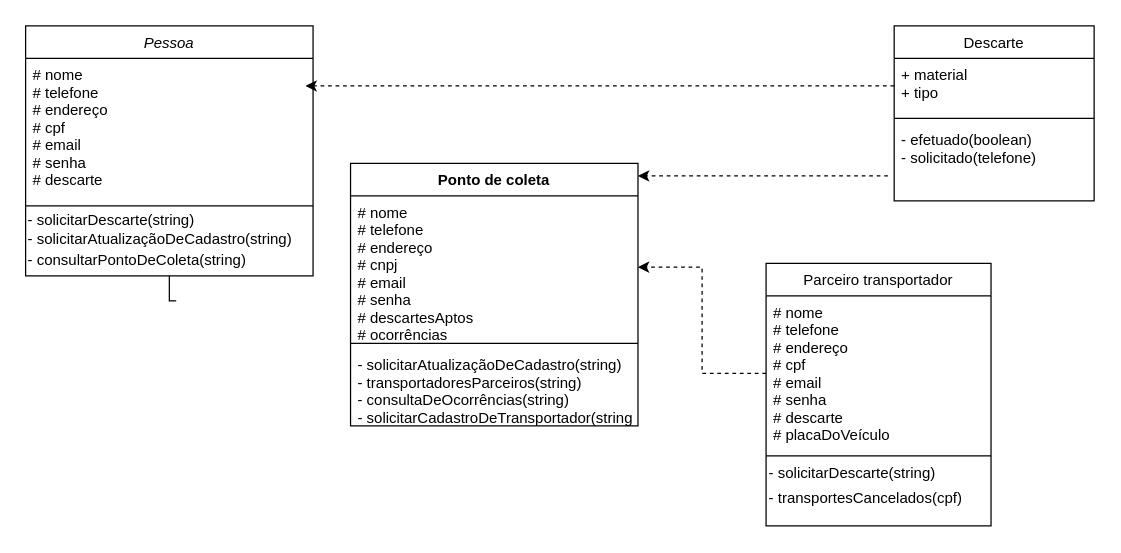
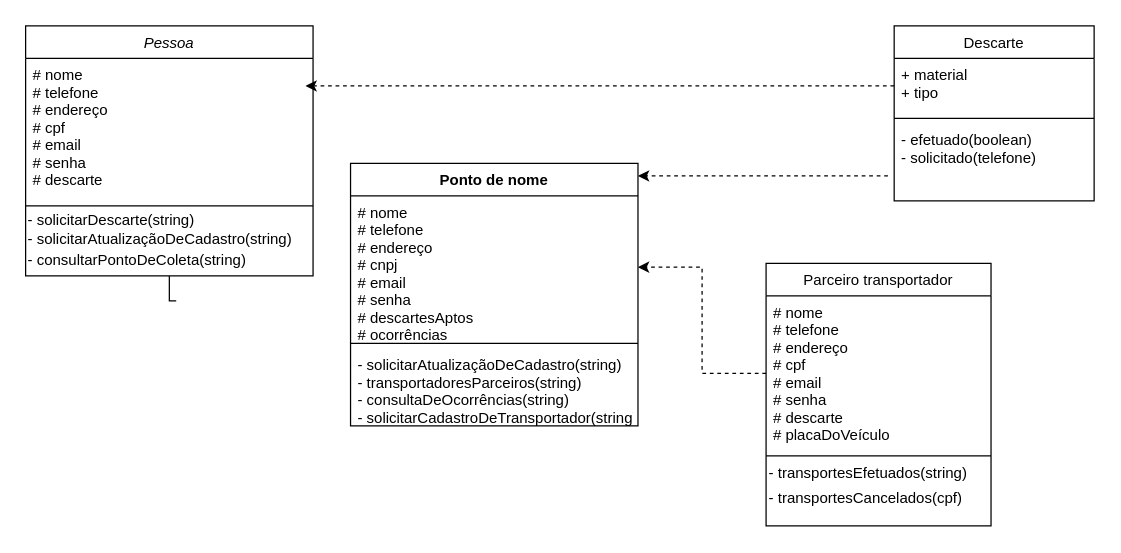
node "Ponto de coleta": label "Ponto de coleta" -> "Ponto de nome"
node "- solicitarDescarte(string)": label "- solicitarDescarte(string)" -> "- transportesEfetuados(string)"
